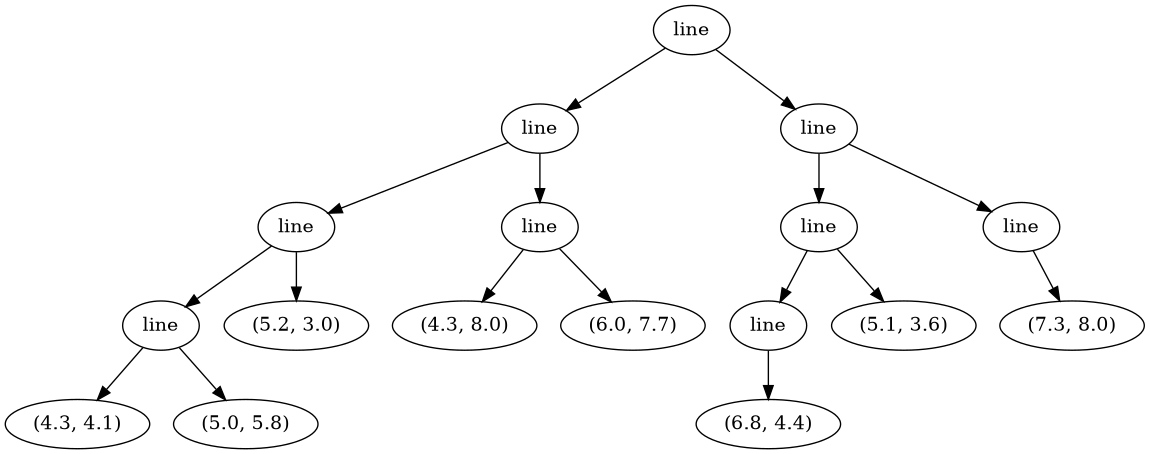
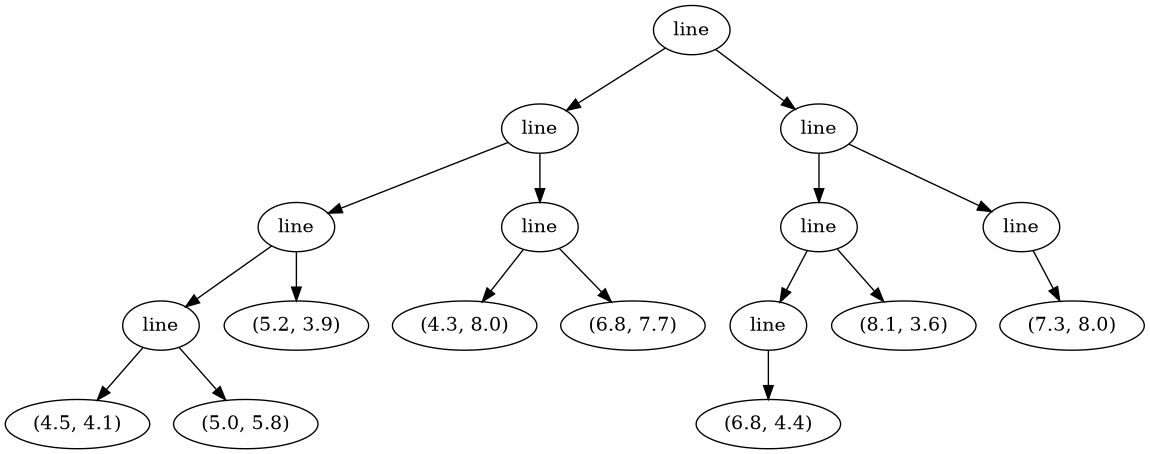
node "(5.2, 3.0)": label "(5.2, 3.0)" -> "(5.2, 3.9)"
node "(6.0, 7.7)": label "(6.0, 7.7)" -> "(6.8, 7.7)"
node "(5.1, 3.6)": label "(5.1, 3.6)" -> "(8.1, 3.6)"
node "(4.3, 4.1)": label "(4.3, 4.1)" -> "(4.5, 4.1)"
